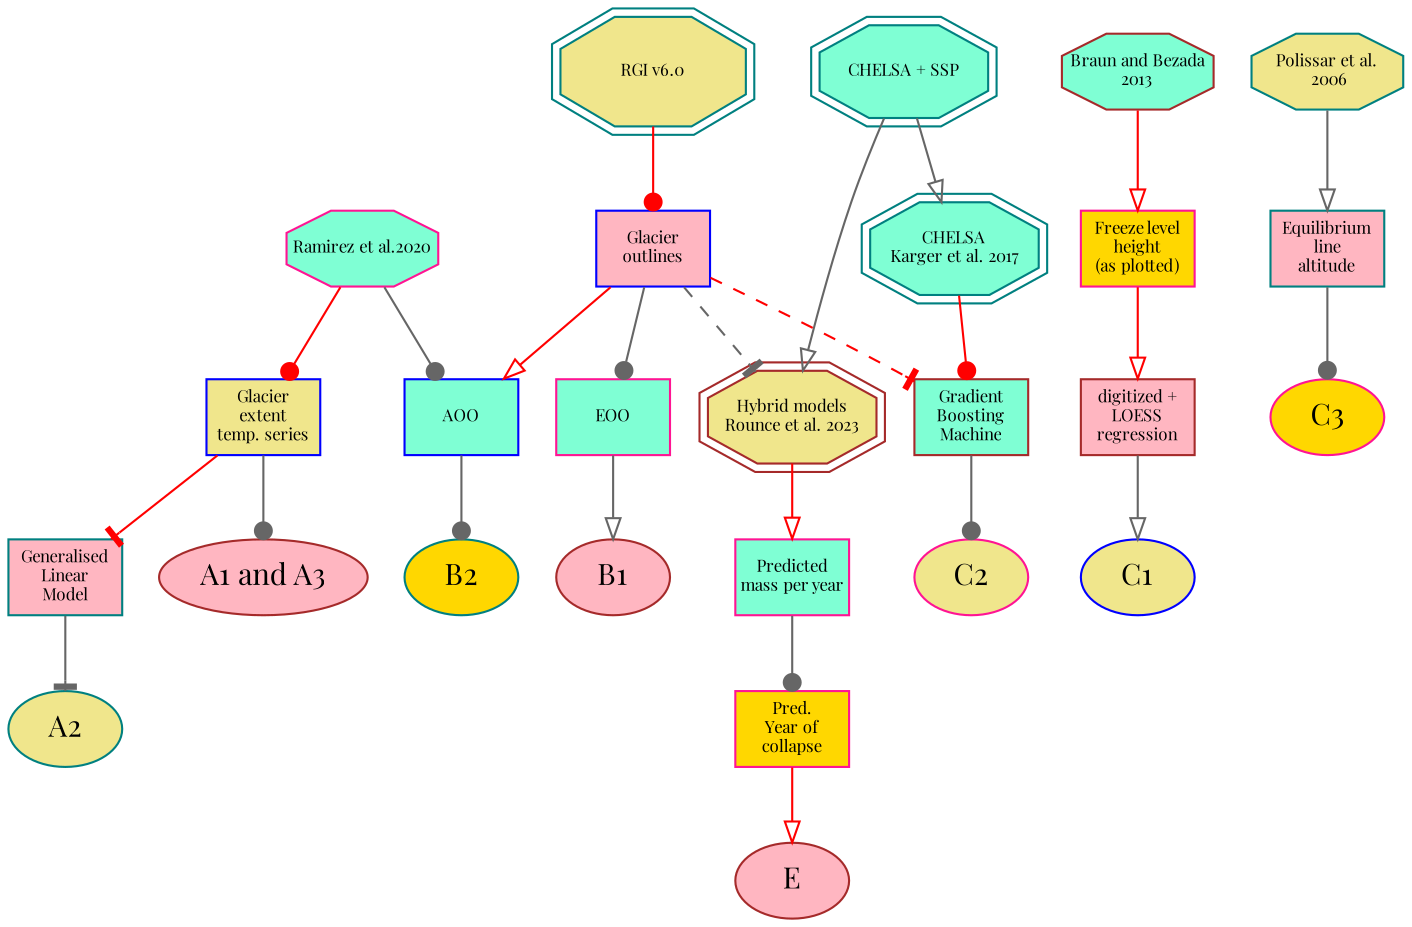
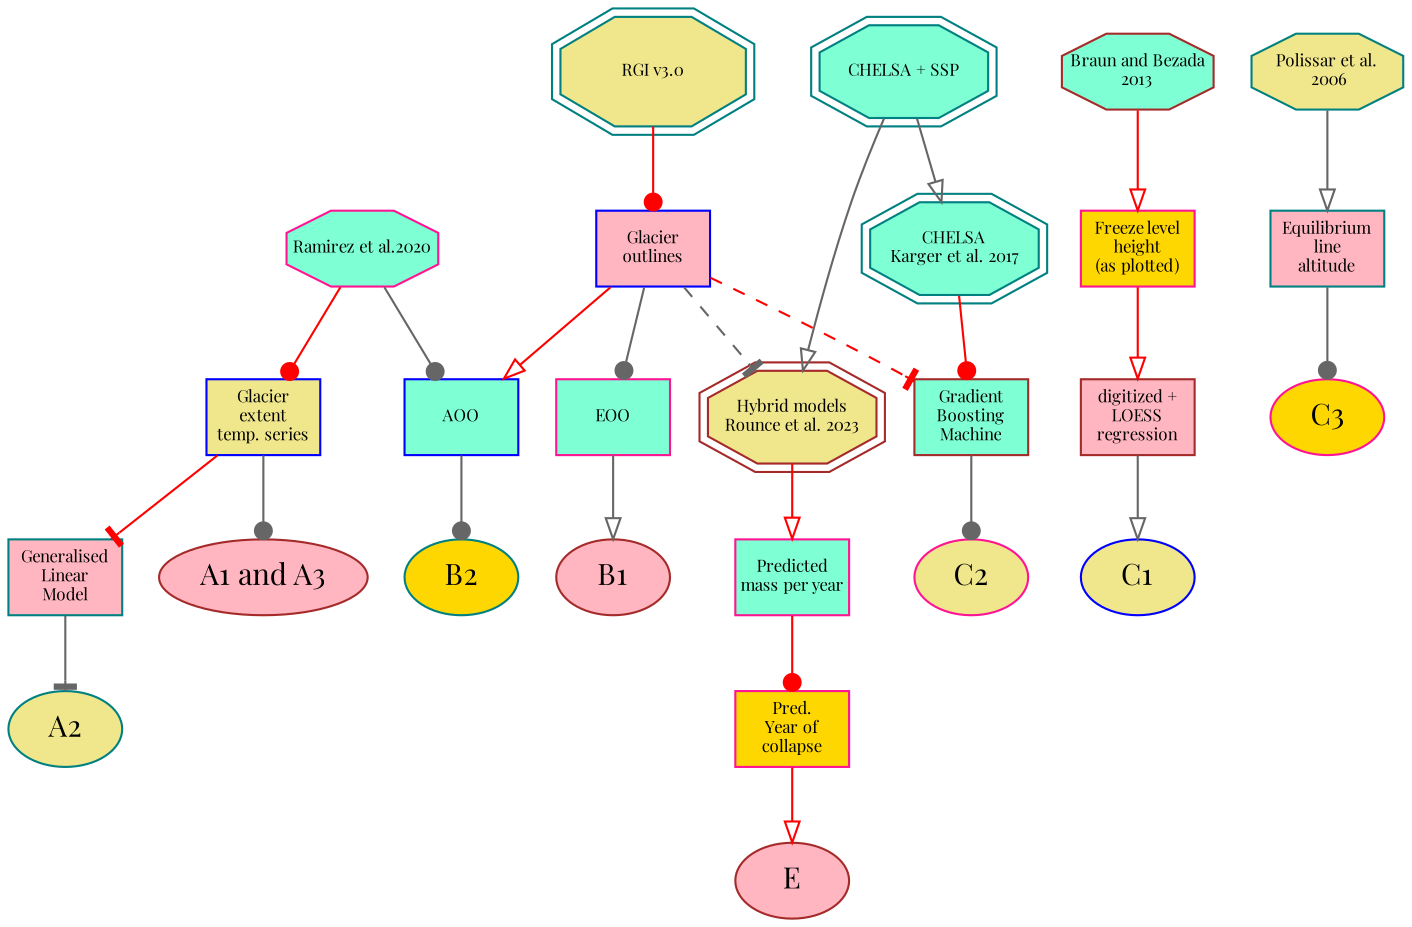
node "RGI v6.0": label "RGI v6.0" -> "RGI v3.0"
edge "Predicted mass per year" -> "Pred. Year of collapse": color gray40 -> red
